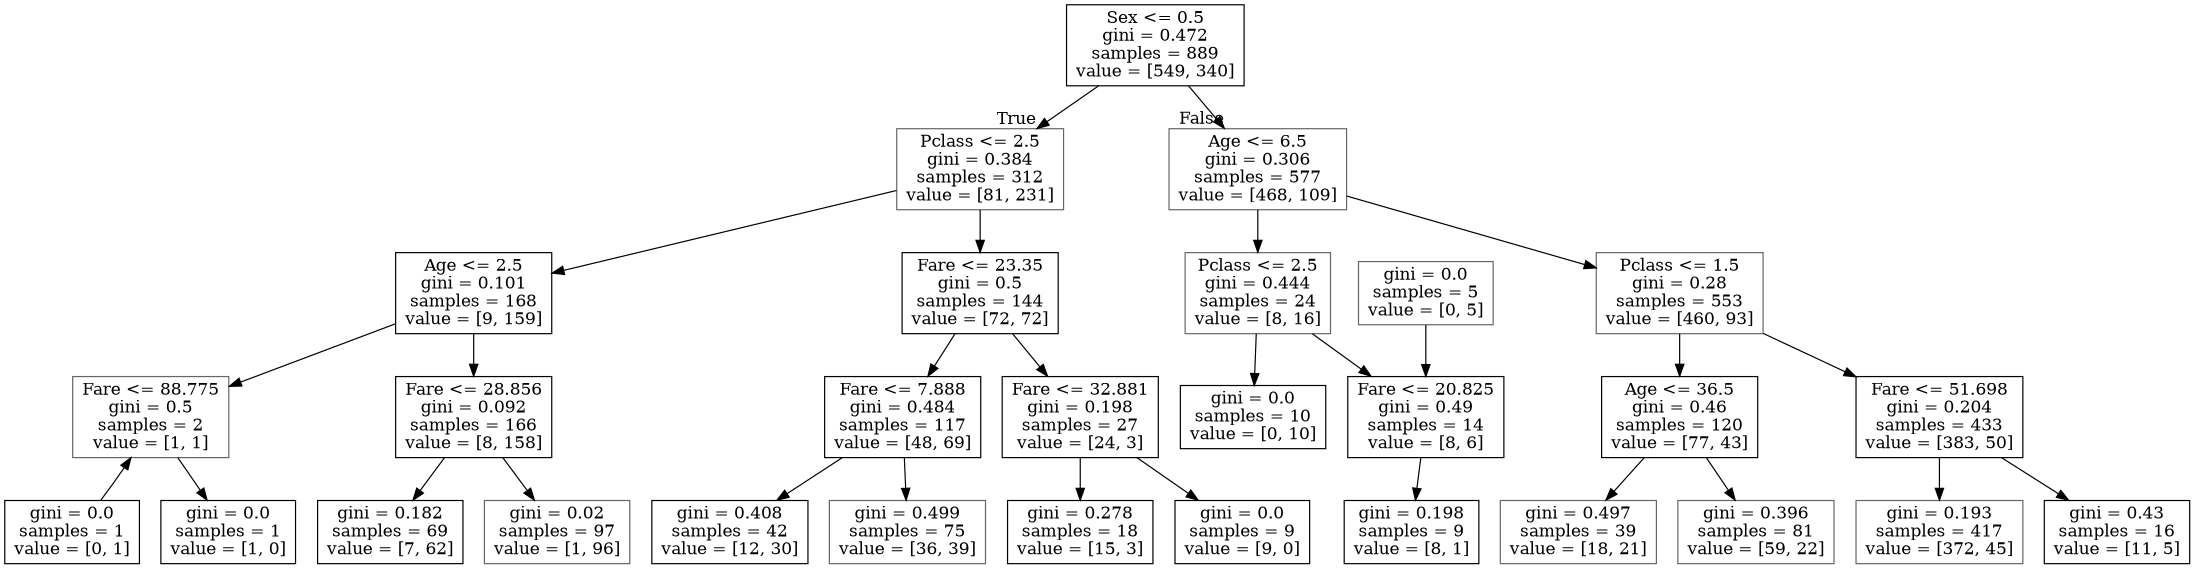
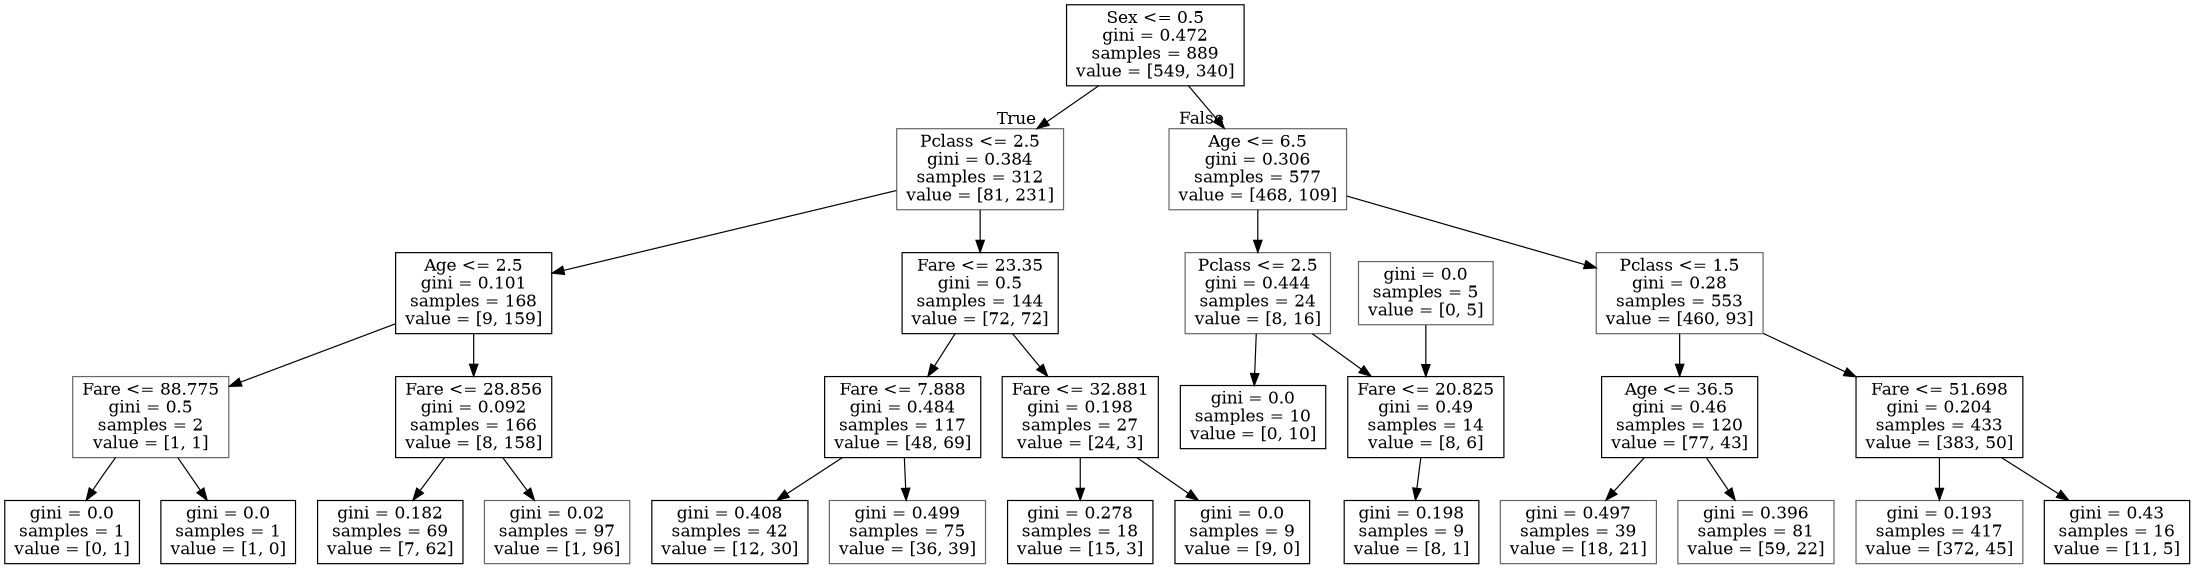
edge "gini = 0.0 samples = 1 value = [0, 1]" -> "Fare <= 88.775 gini = 0.5 samples = 2 value = [1, 1]": reversed
